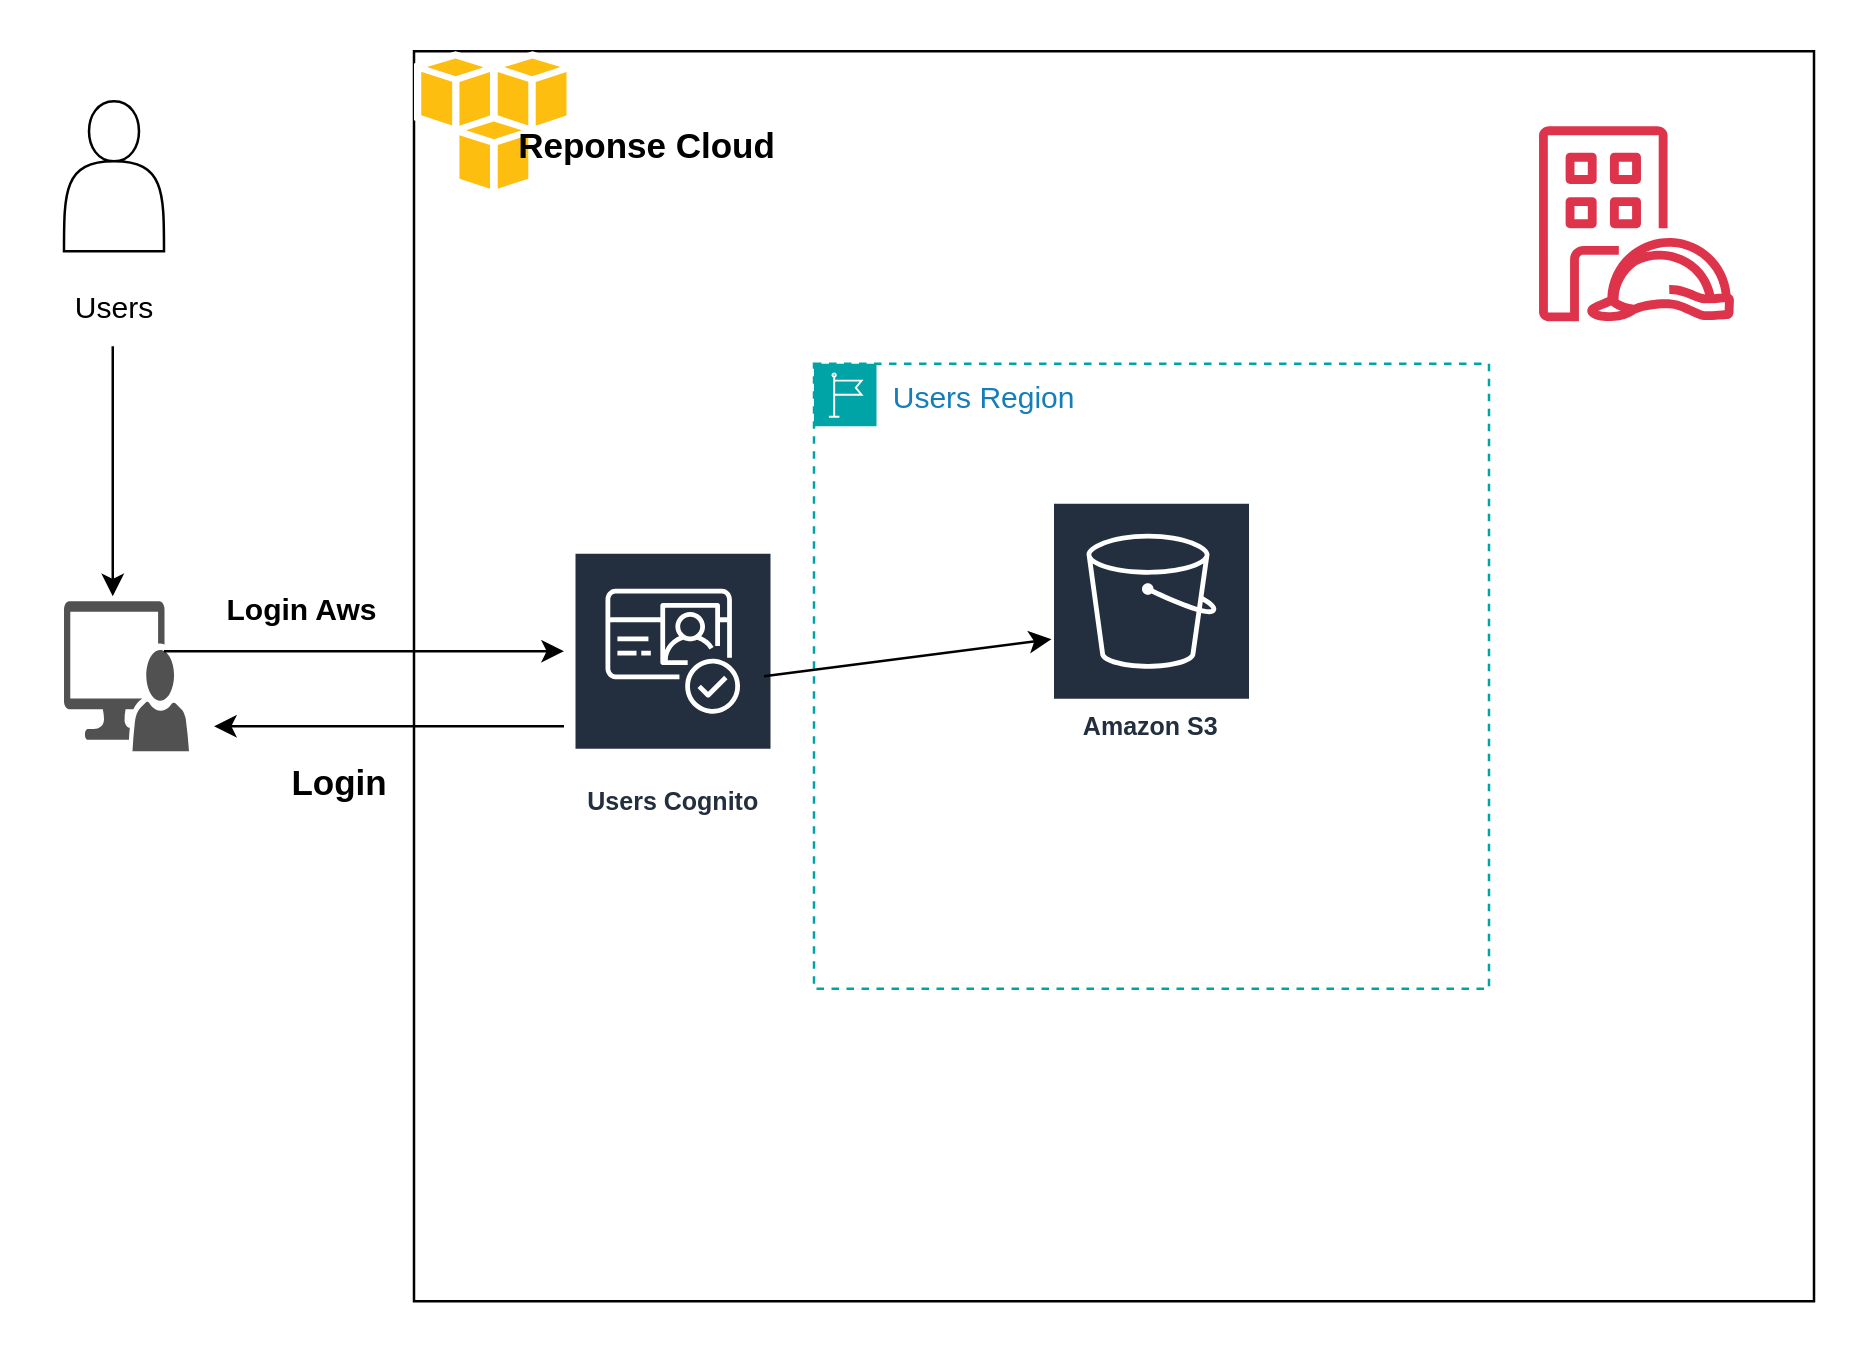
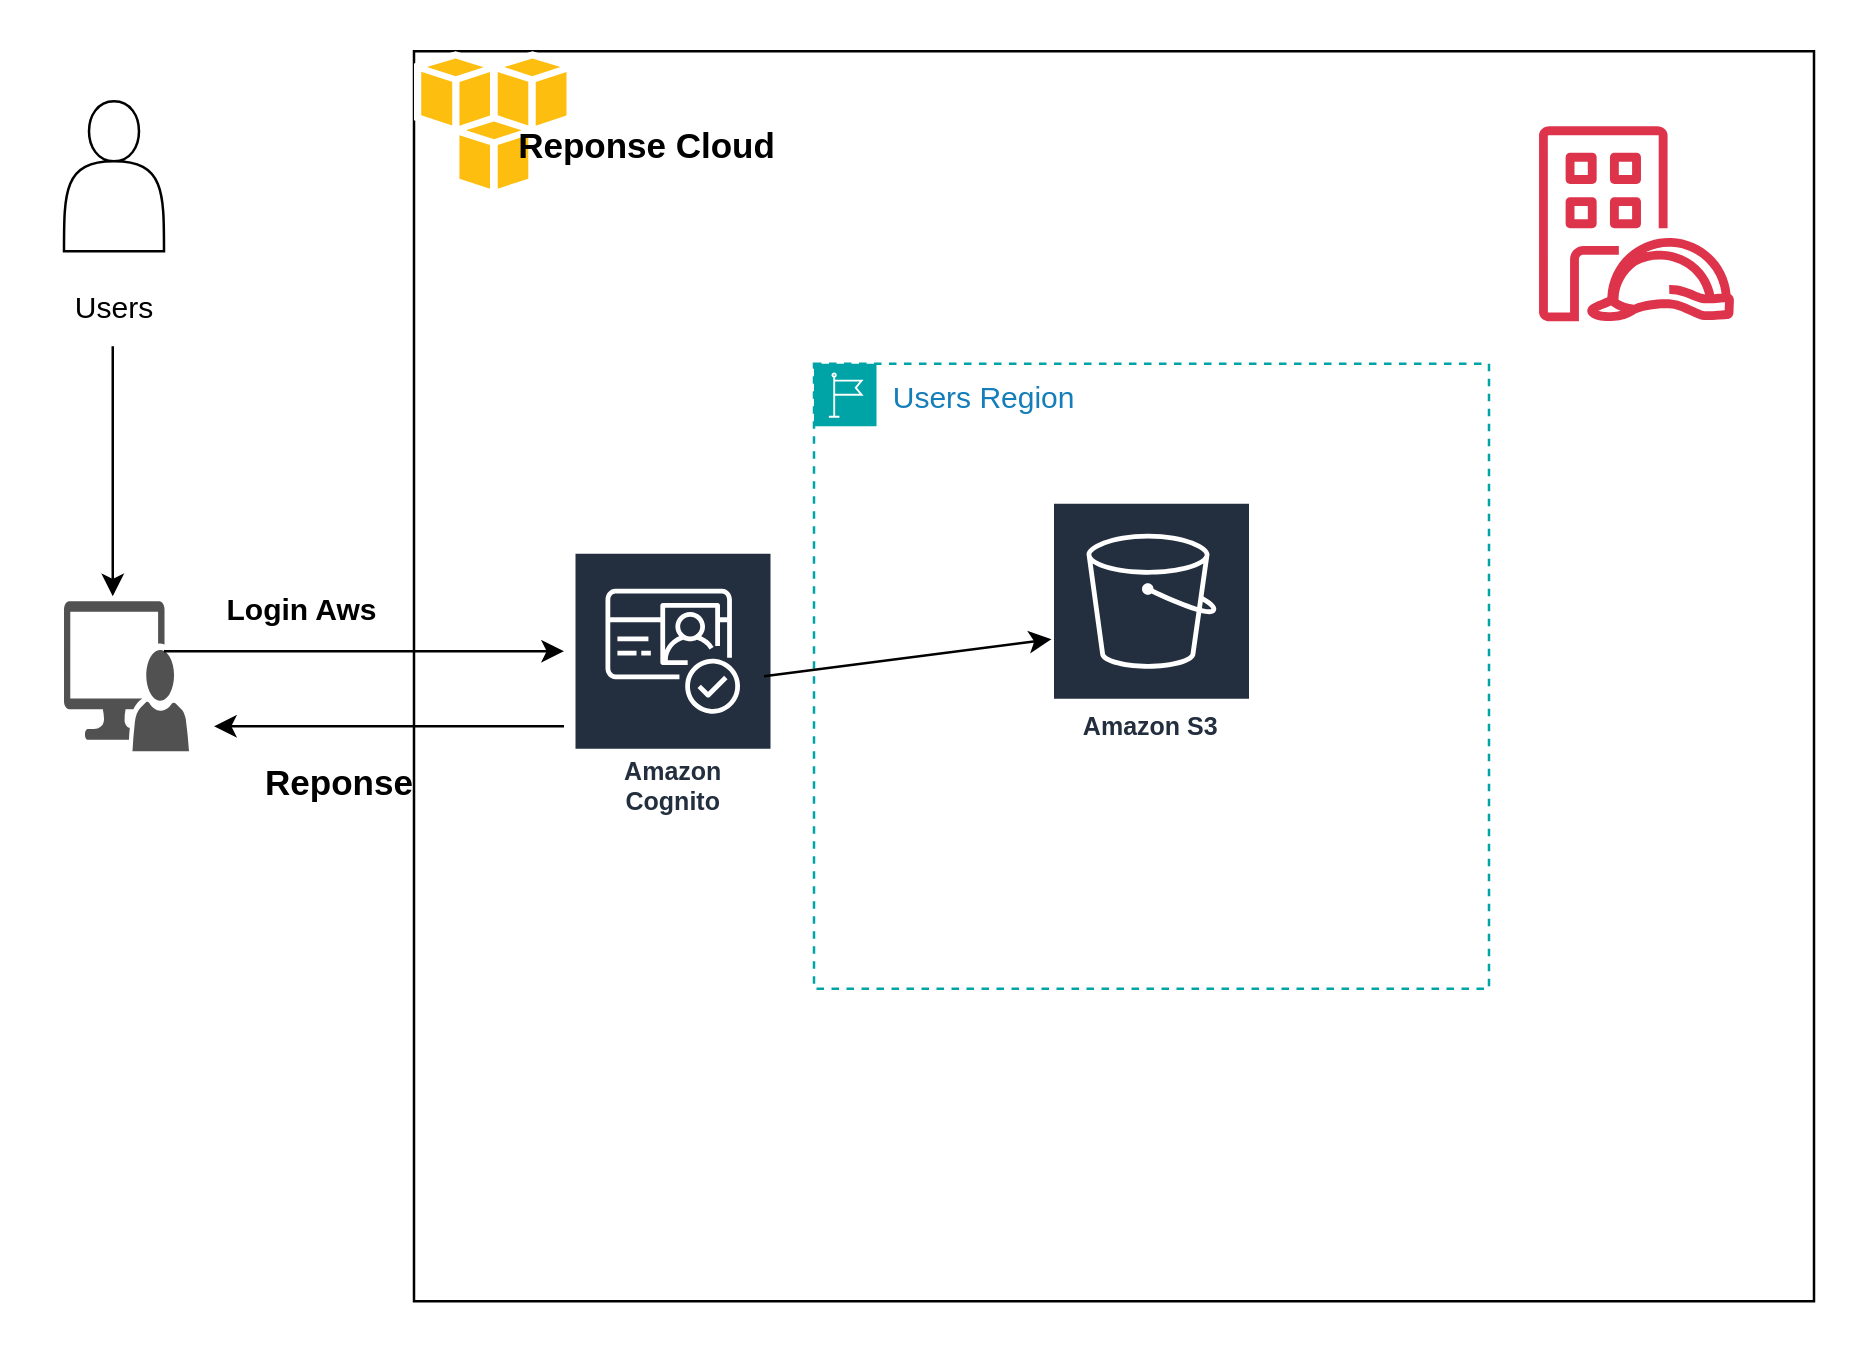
node "Login": label "Login" -> "Reponse"
node "Users Cognito": label "Users Cognito" -> "Amazon Cognito"
